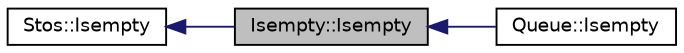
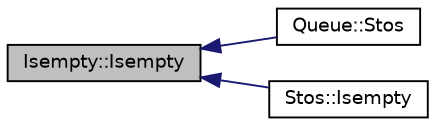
edge "Isempty::Isempty" -> "Stos::Isempty": reversed
node "Queue::Isempty": label "Queue::Isempty" -> "Queue::Stos"
